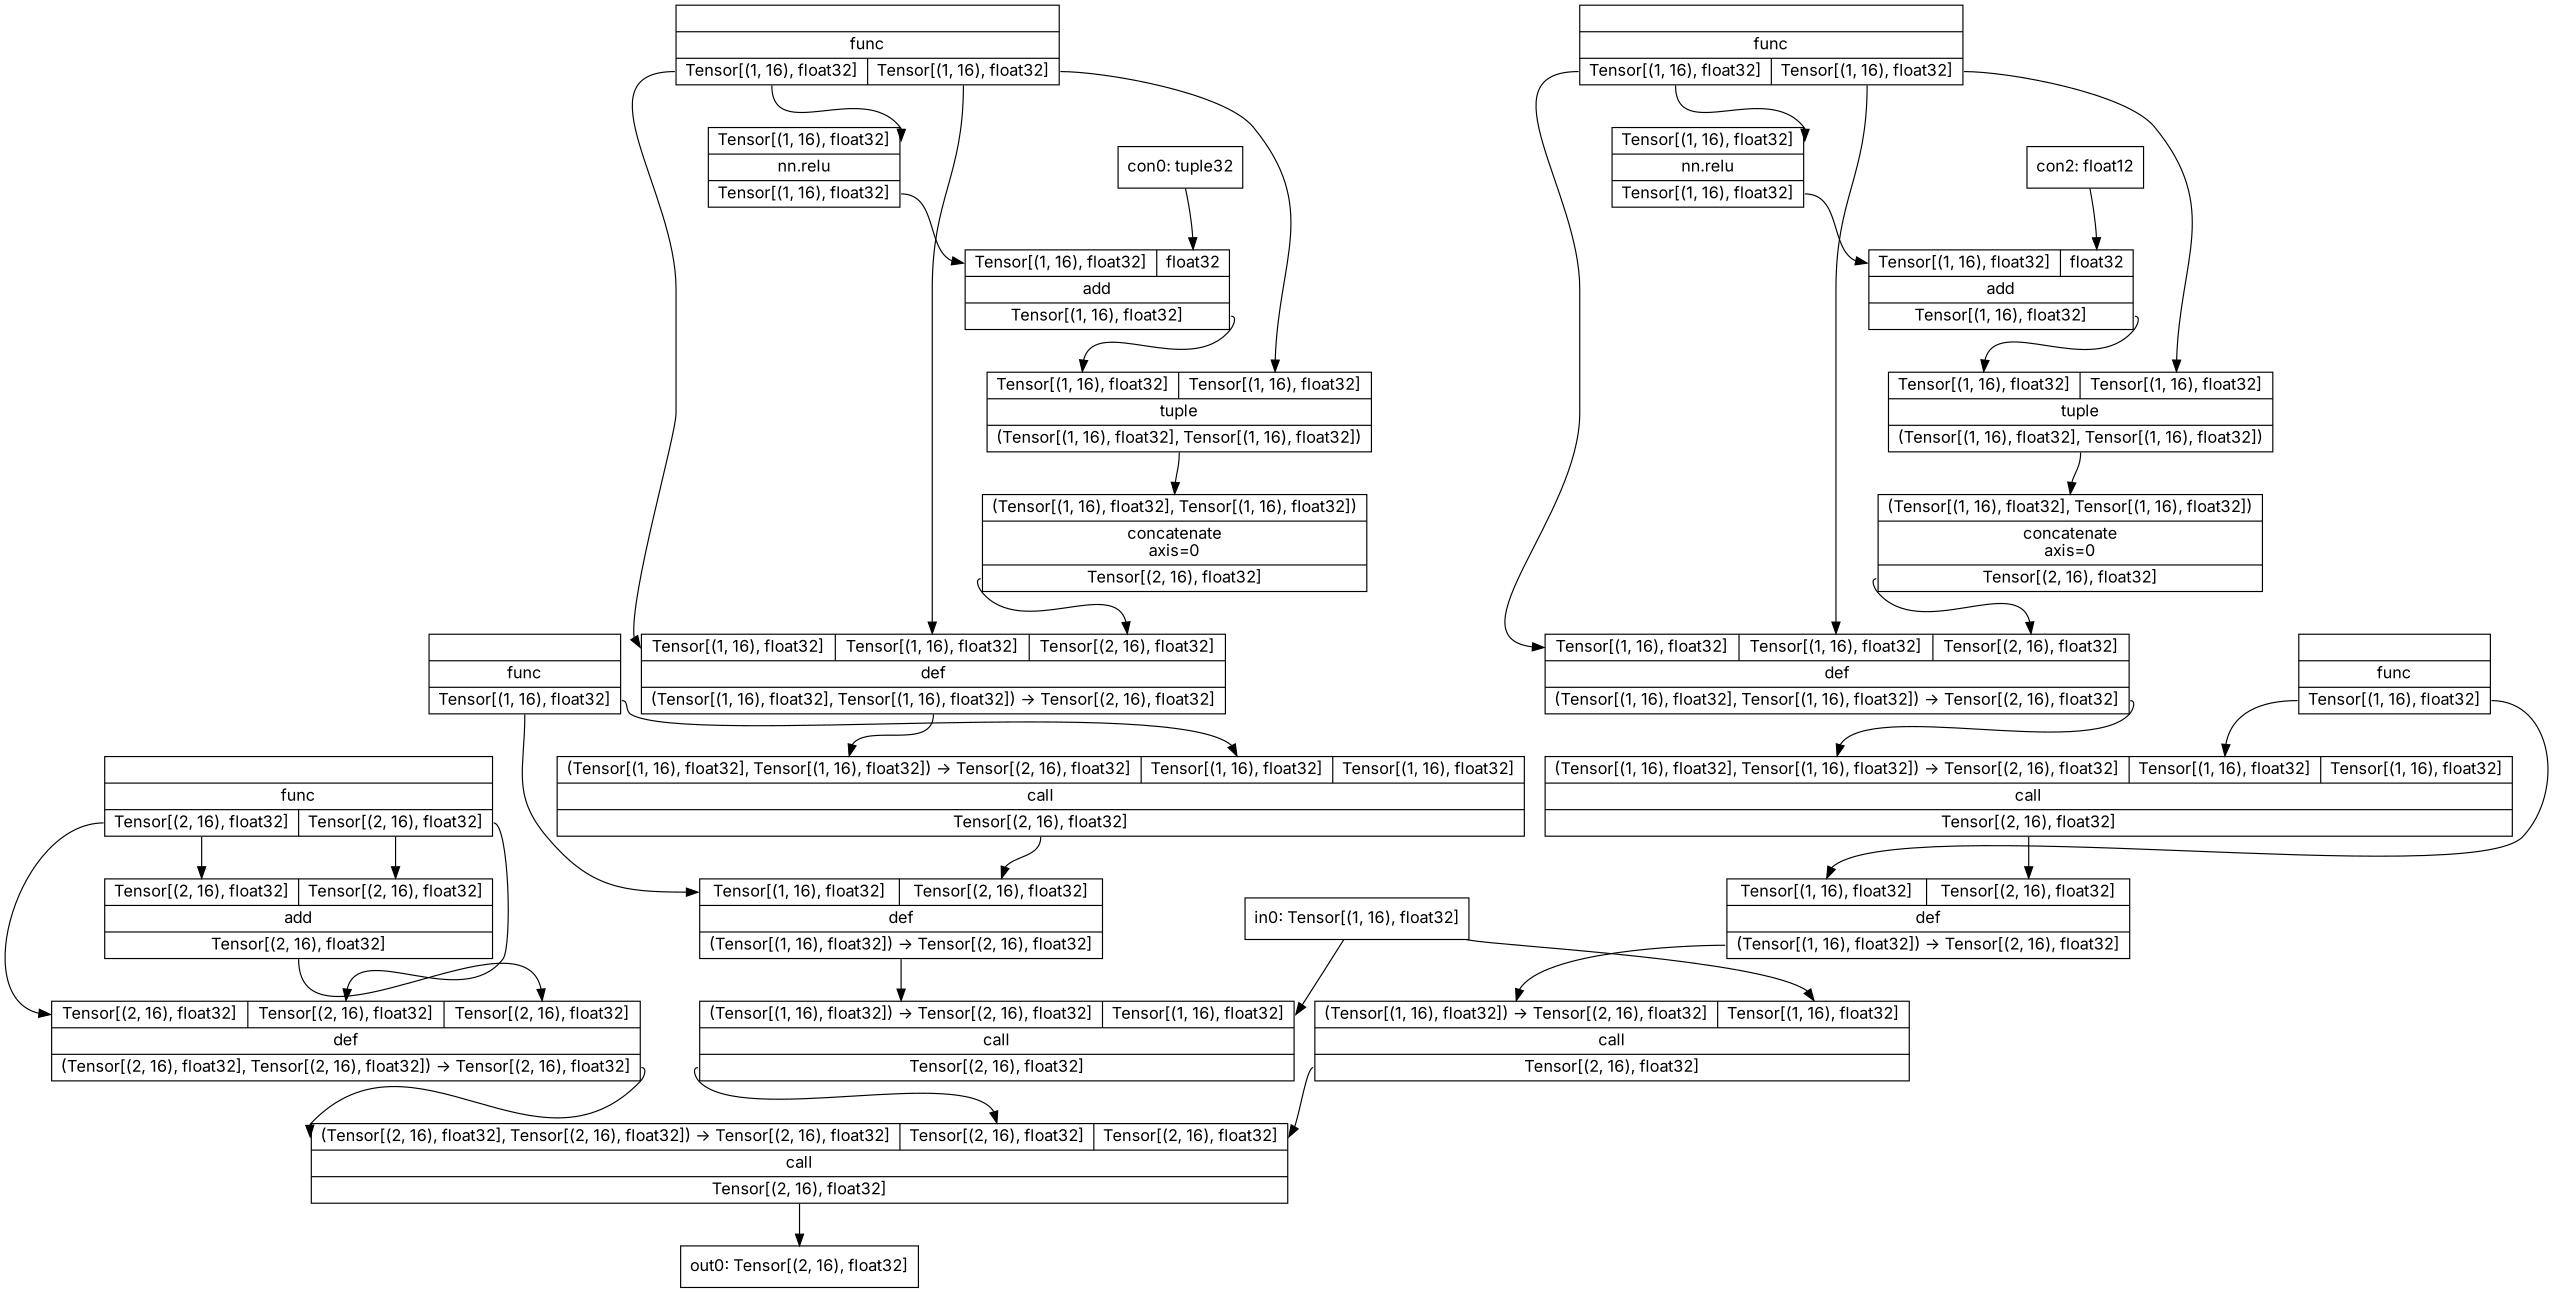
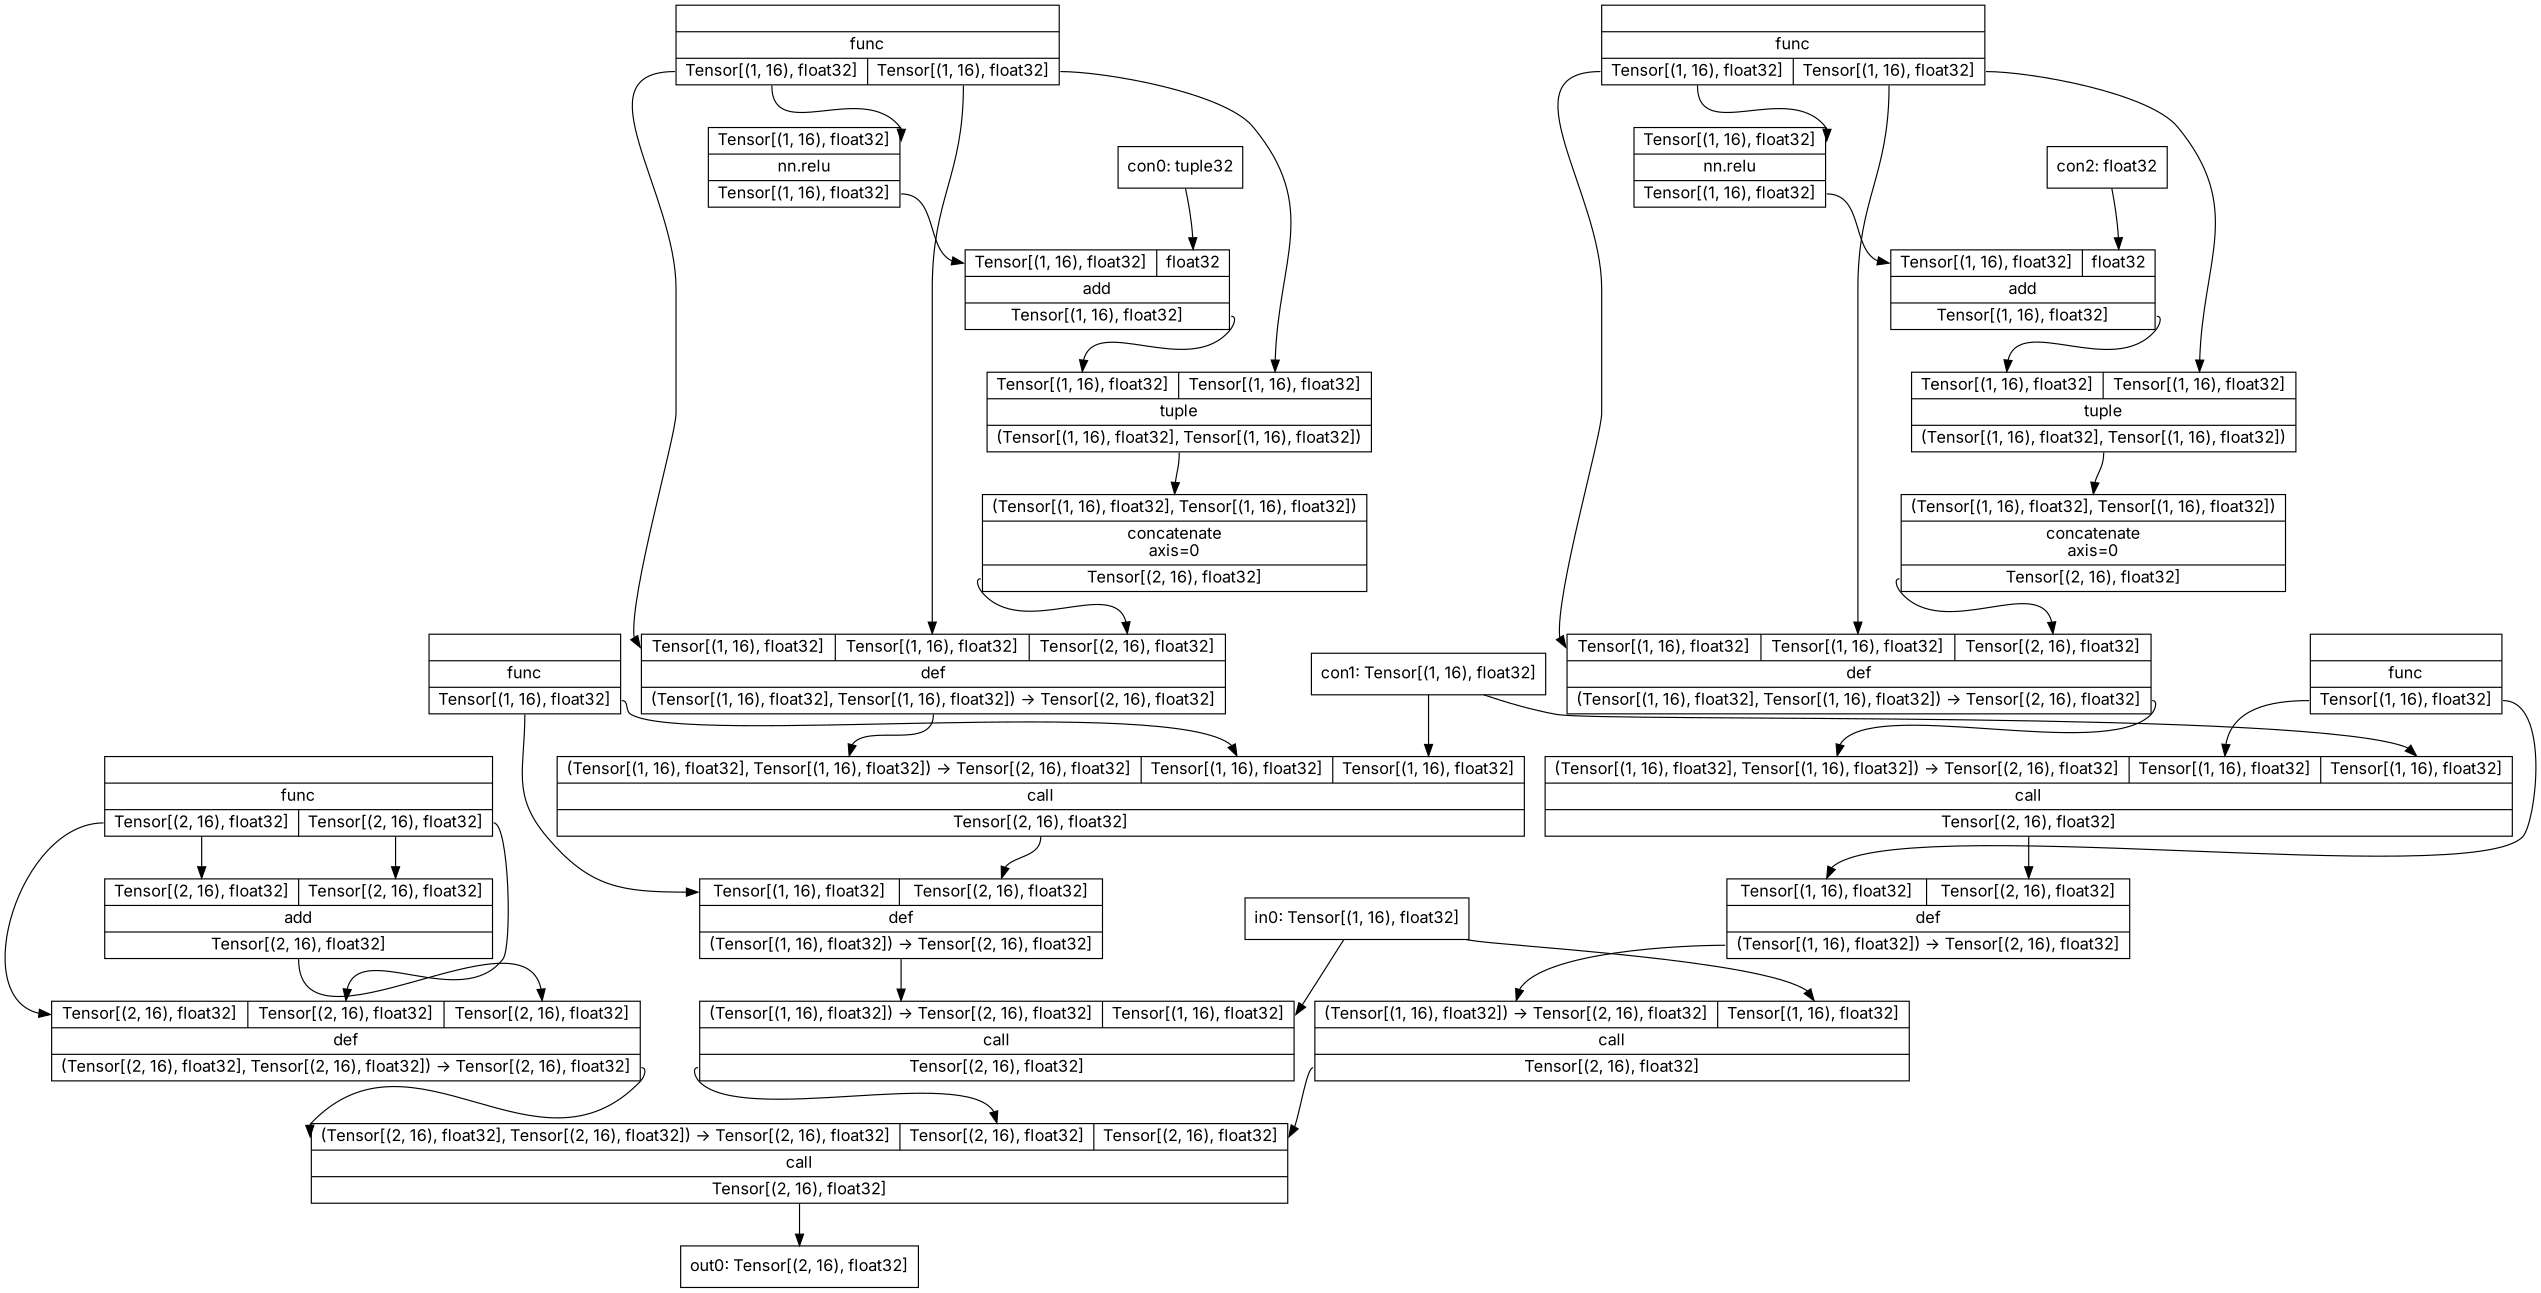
node "con2: float12": label "con2: float12" -> "con2: float32"
node "con1: Tensor[(1, 16), float32]": added
